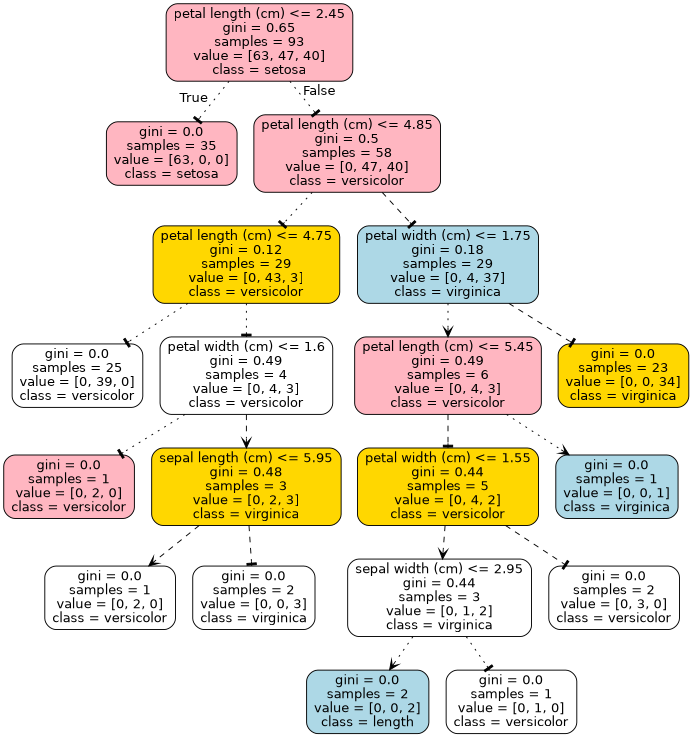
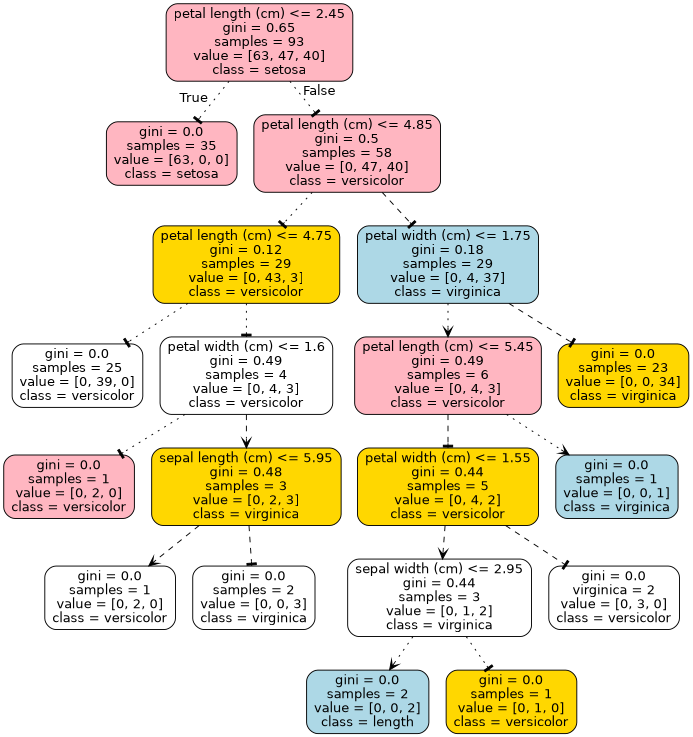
node "gini = 0.0 samples = 2 value = [0, 3, 0] class = versicolor": label "gini = 0.0 samples = 2 value = [0, 3, 0] class = versicolor" -> "gini = 0.0 virginica = 2 value = [0, 3, 0] class = versicolor"
node "gini = 0.0 samples = 1 value = [0, 1, 0] class = versicolor": fillcolor white -> gold
